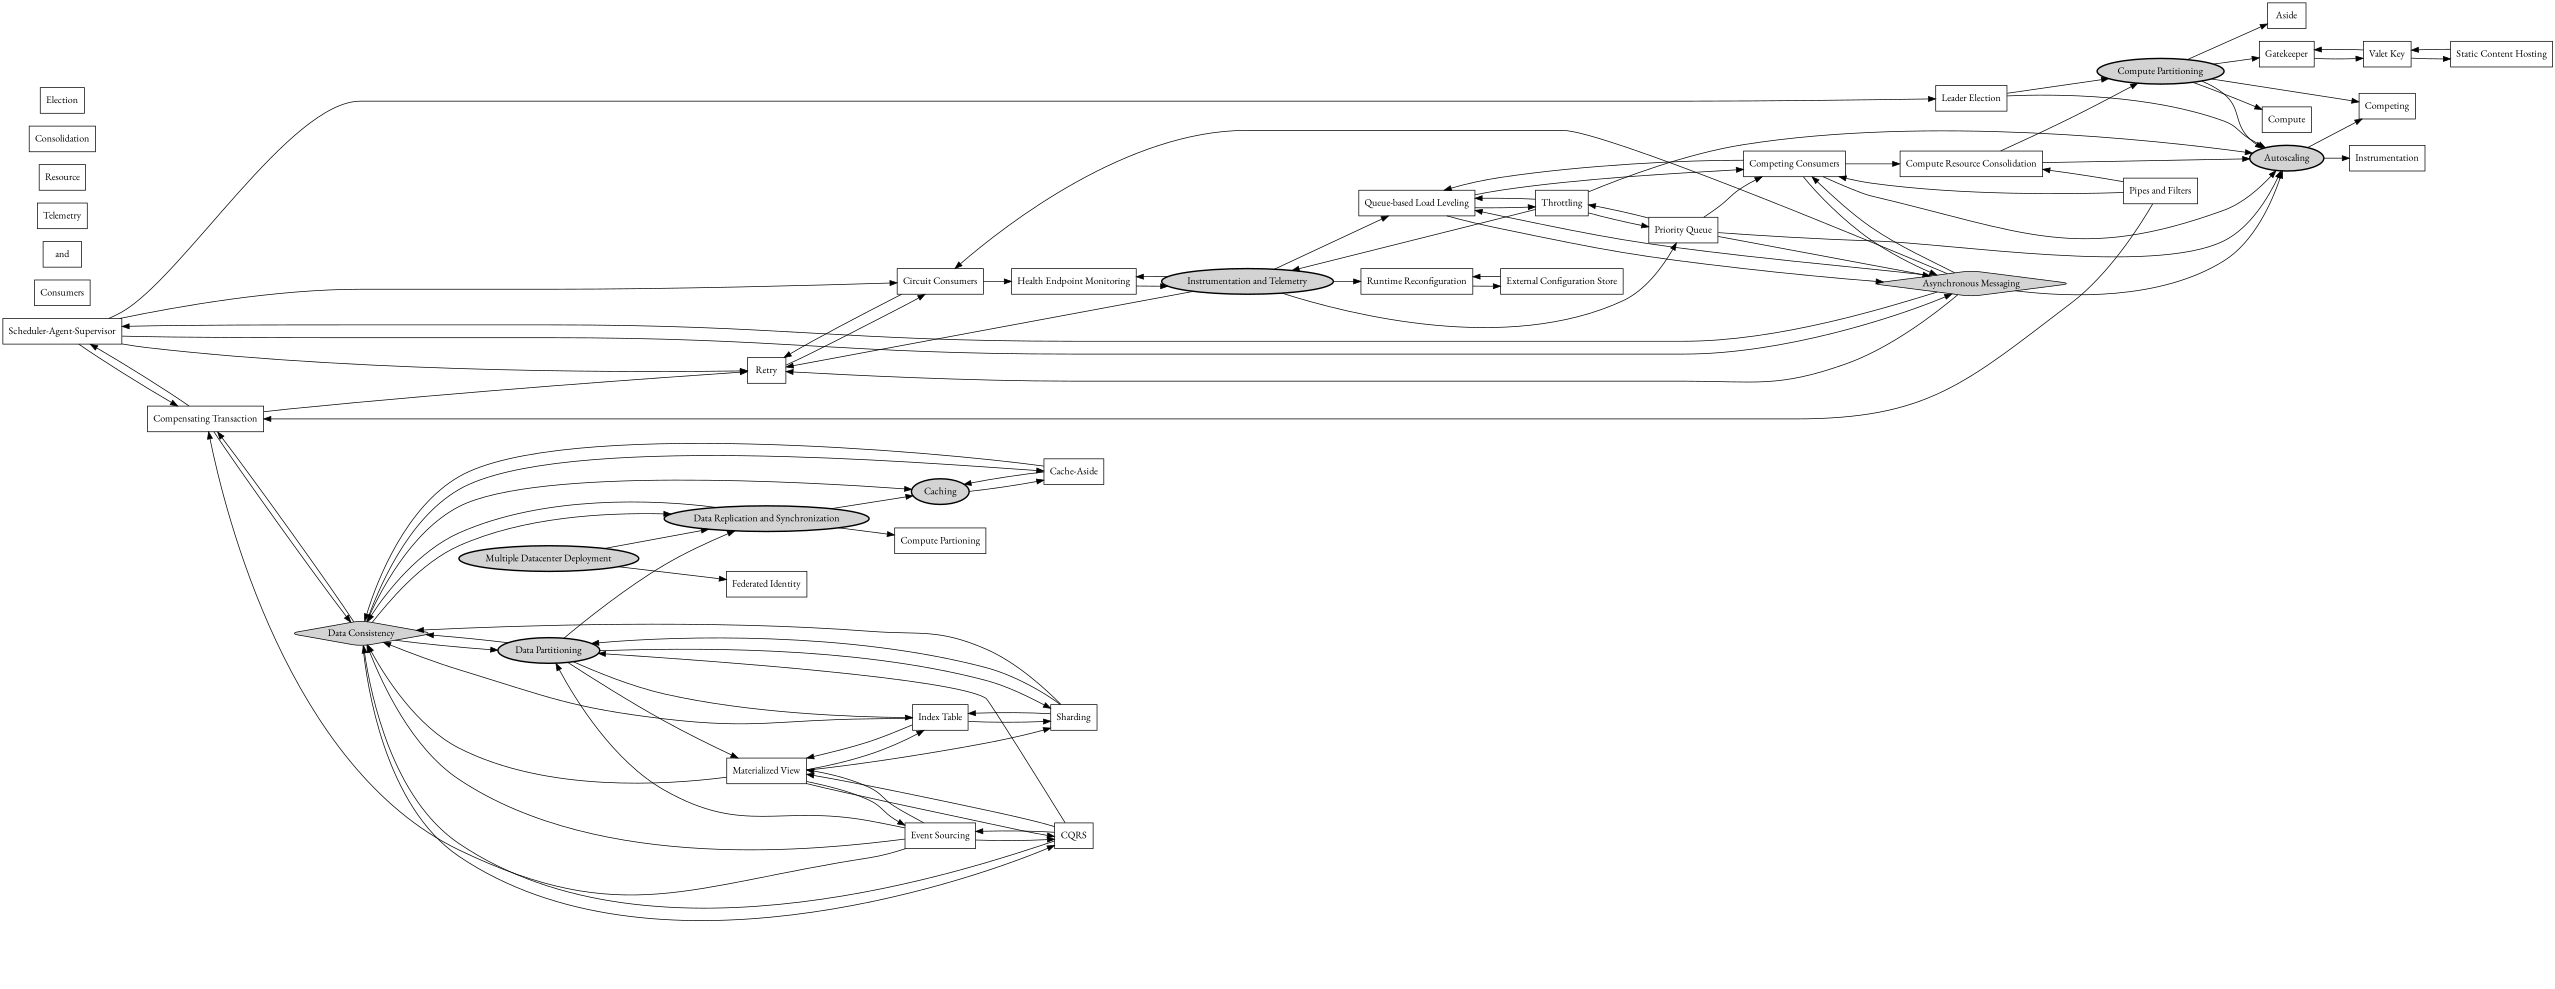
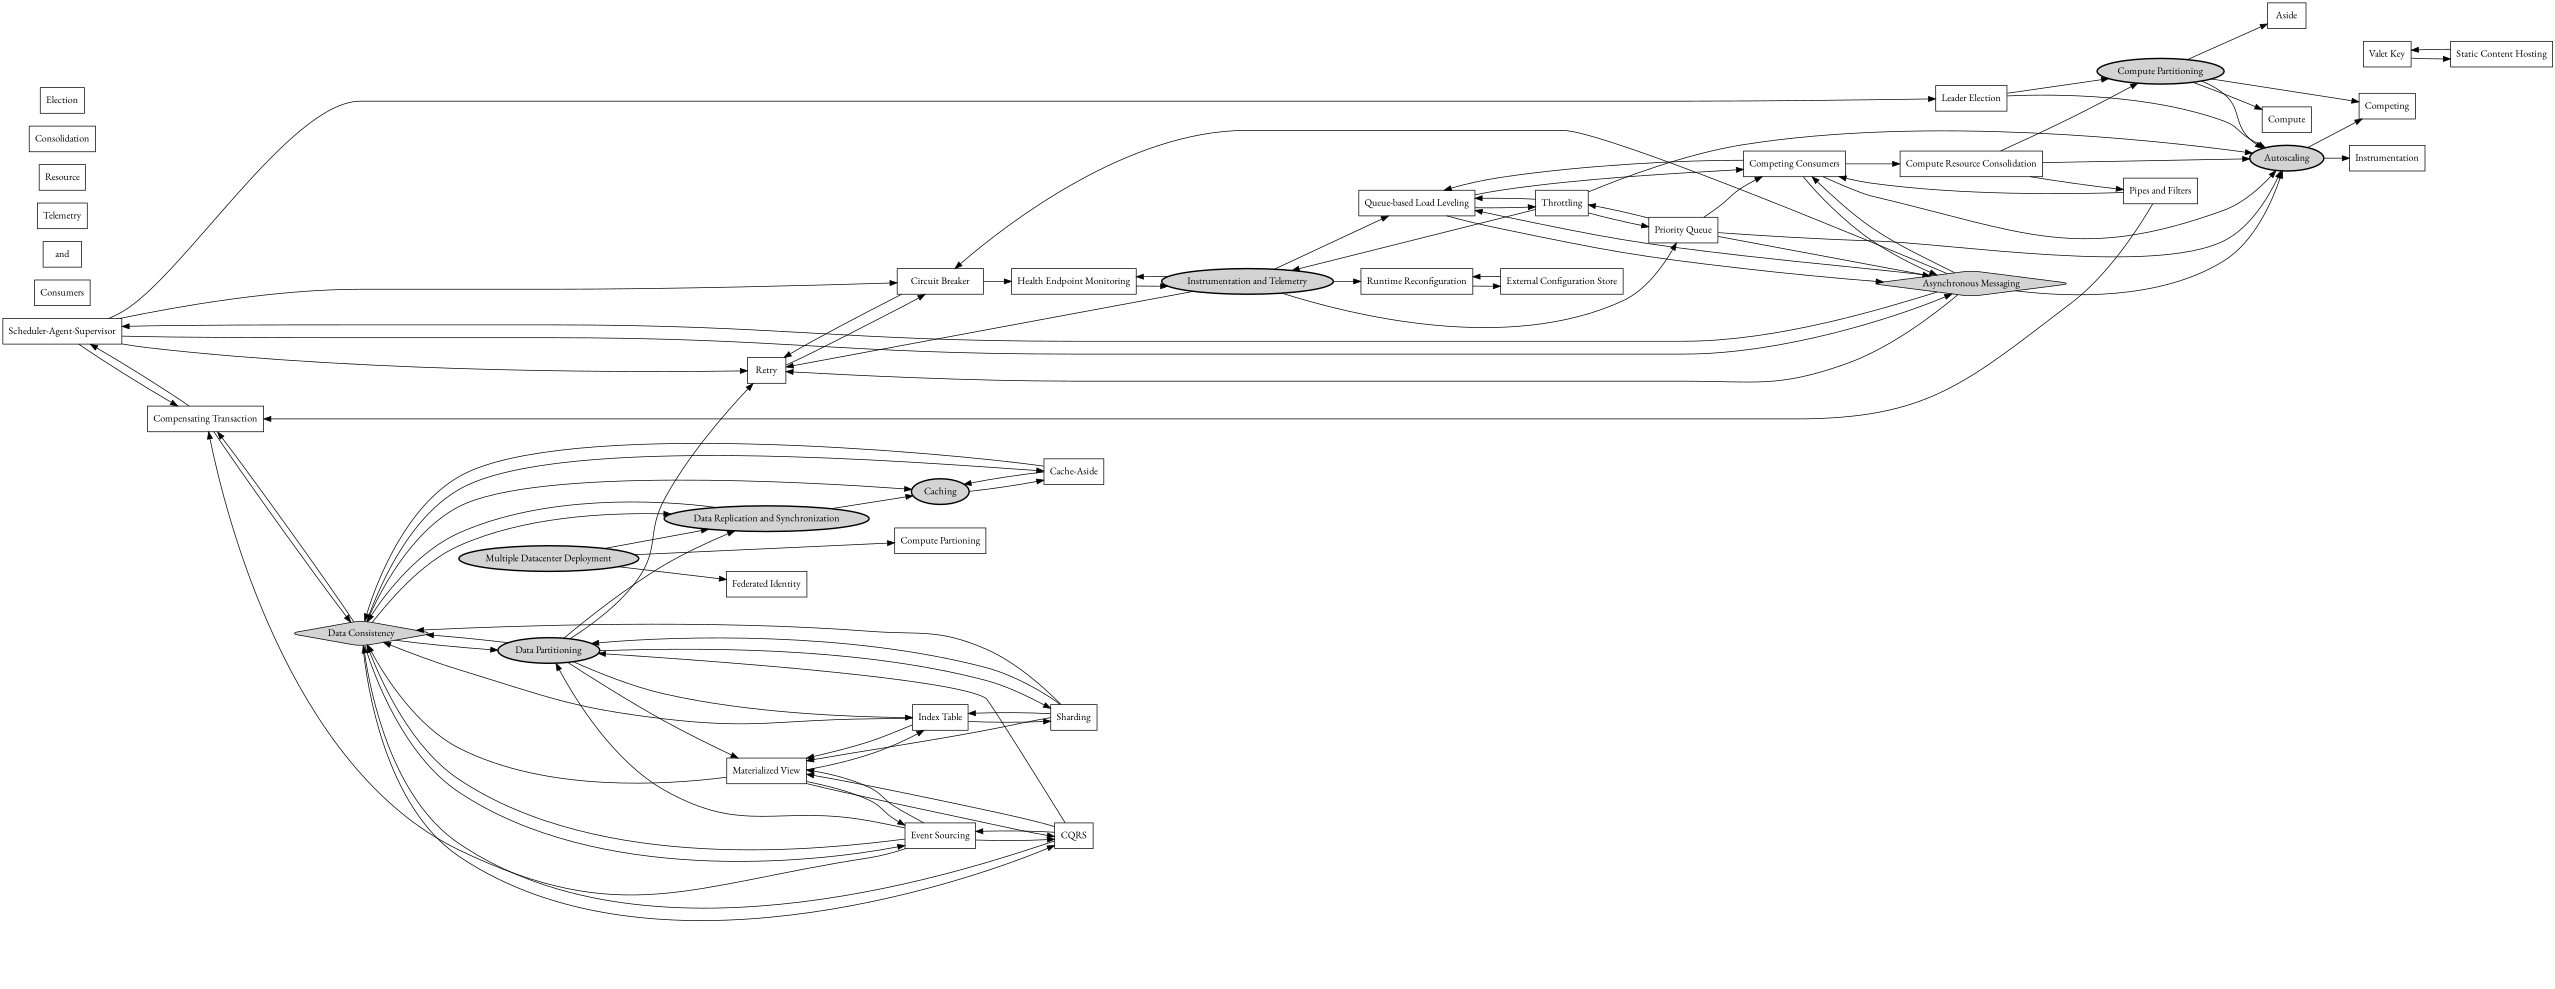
node "Gatekeeper": removed
edge "Pipes and Filters" -> "Compute Resource Consolidation": reversed
node "Circuit Consumers": label "Circuit Consumers" -> "Circuit Breaker"
edge "Compensating Transaction" -> "Retry": now "Data Partitioning" -> "Retry"
edge "Data Replication and Synchronization" -> "Compute Partioning": now "Multiple Datacenter Deployment" -> "Compute Partioning"
edge "Materialized View" -> "Sharding": reversed
edge "Data Consistency" -> "Event Sourcing": added
